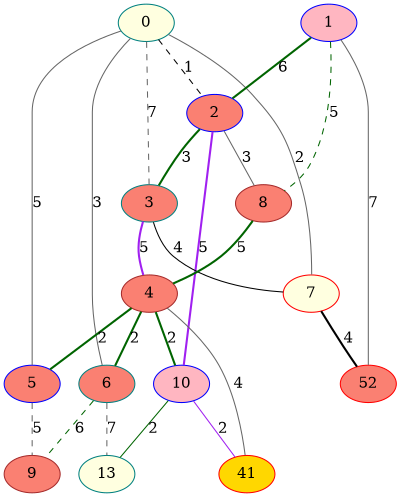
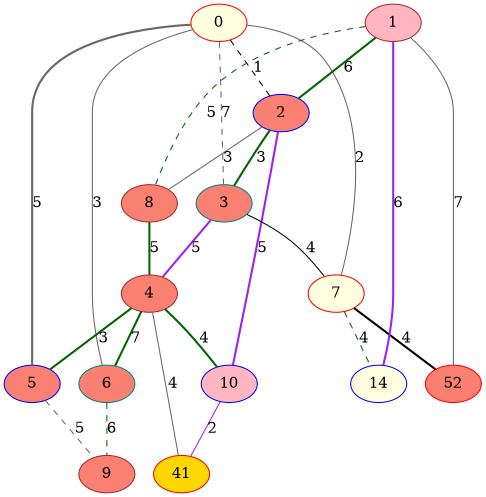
node "0": color teal -> red
node "1": color blue -> brown
edge "0" -- "5": style solid -> bold
edge "4" -- "5": label "2" -> "3"
edge "4" -- "6": label "2" -> "7"
edge "4" -- "10": label "2" -> "4"
node "14": added
node "13": removed
